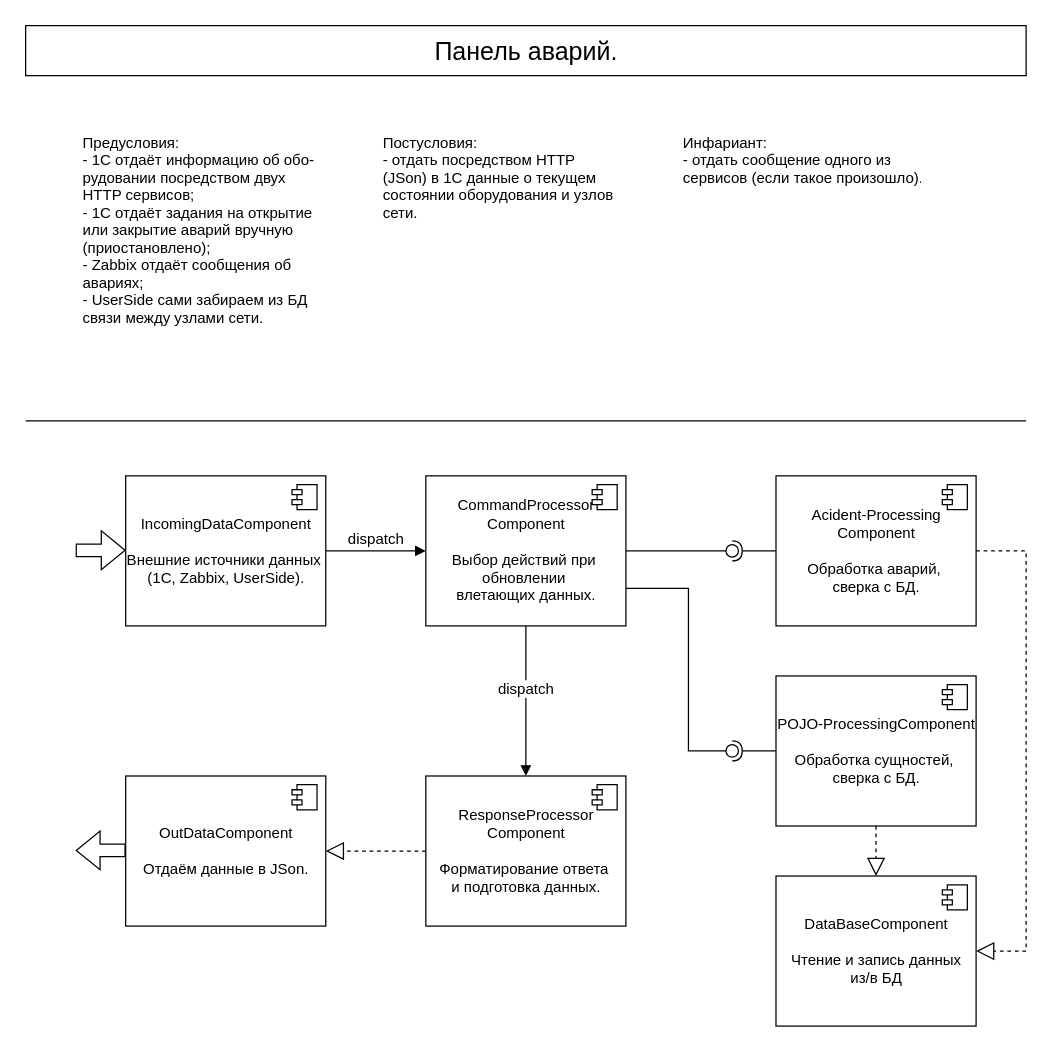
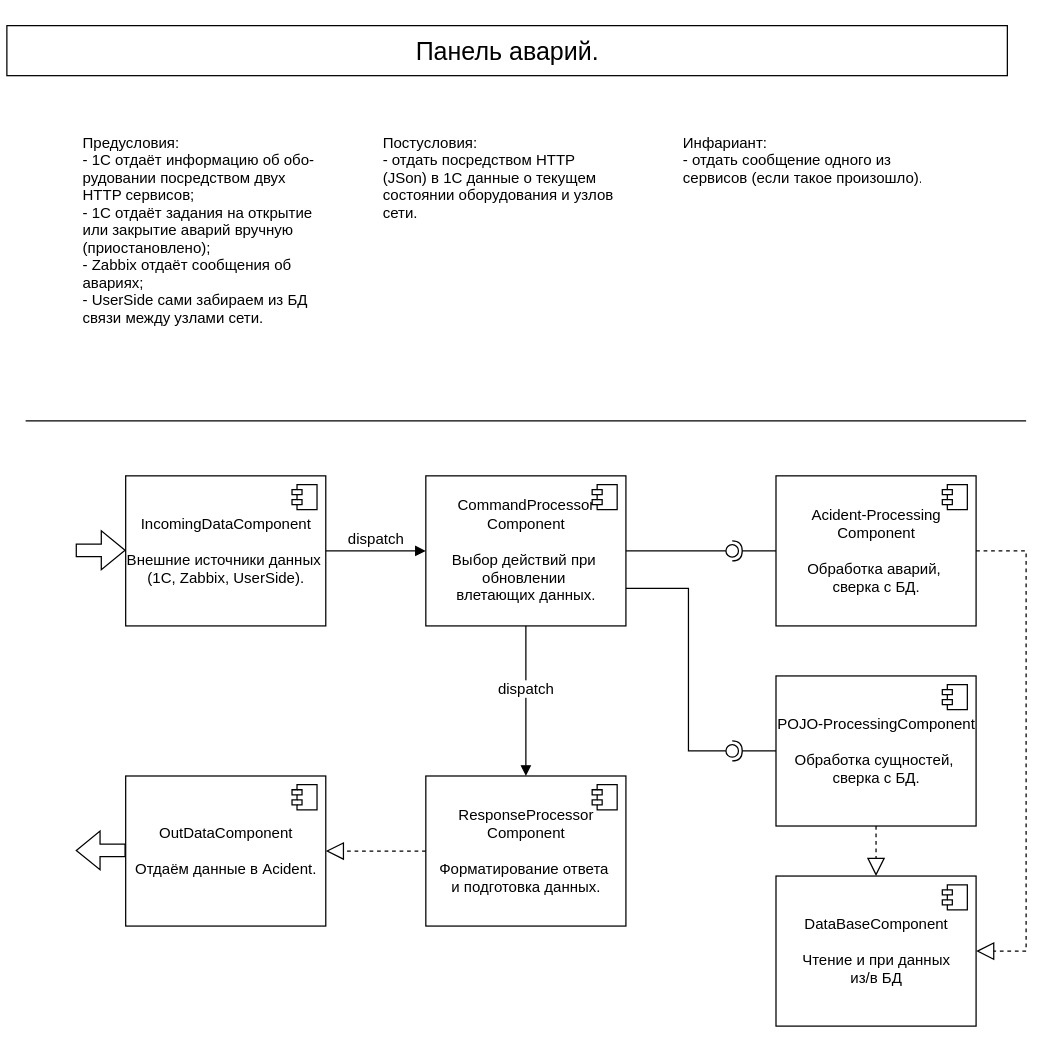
node "Панель аварий.": moved (526, 51) -> (507, 51)
node "OutDataComponent Отдаём данные в JSon.": label "OutDataComponent Отдаём данные в JSon." -> "OutDataComponent Отдаём данные в Acident."
node "DataBaseComponent Чтение и запись данных из/в БД": label "DataBaseComponent Чтение и запись данных из/в БД" -> "DataBaseComponent Чтение и при данных из/в БД"
